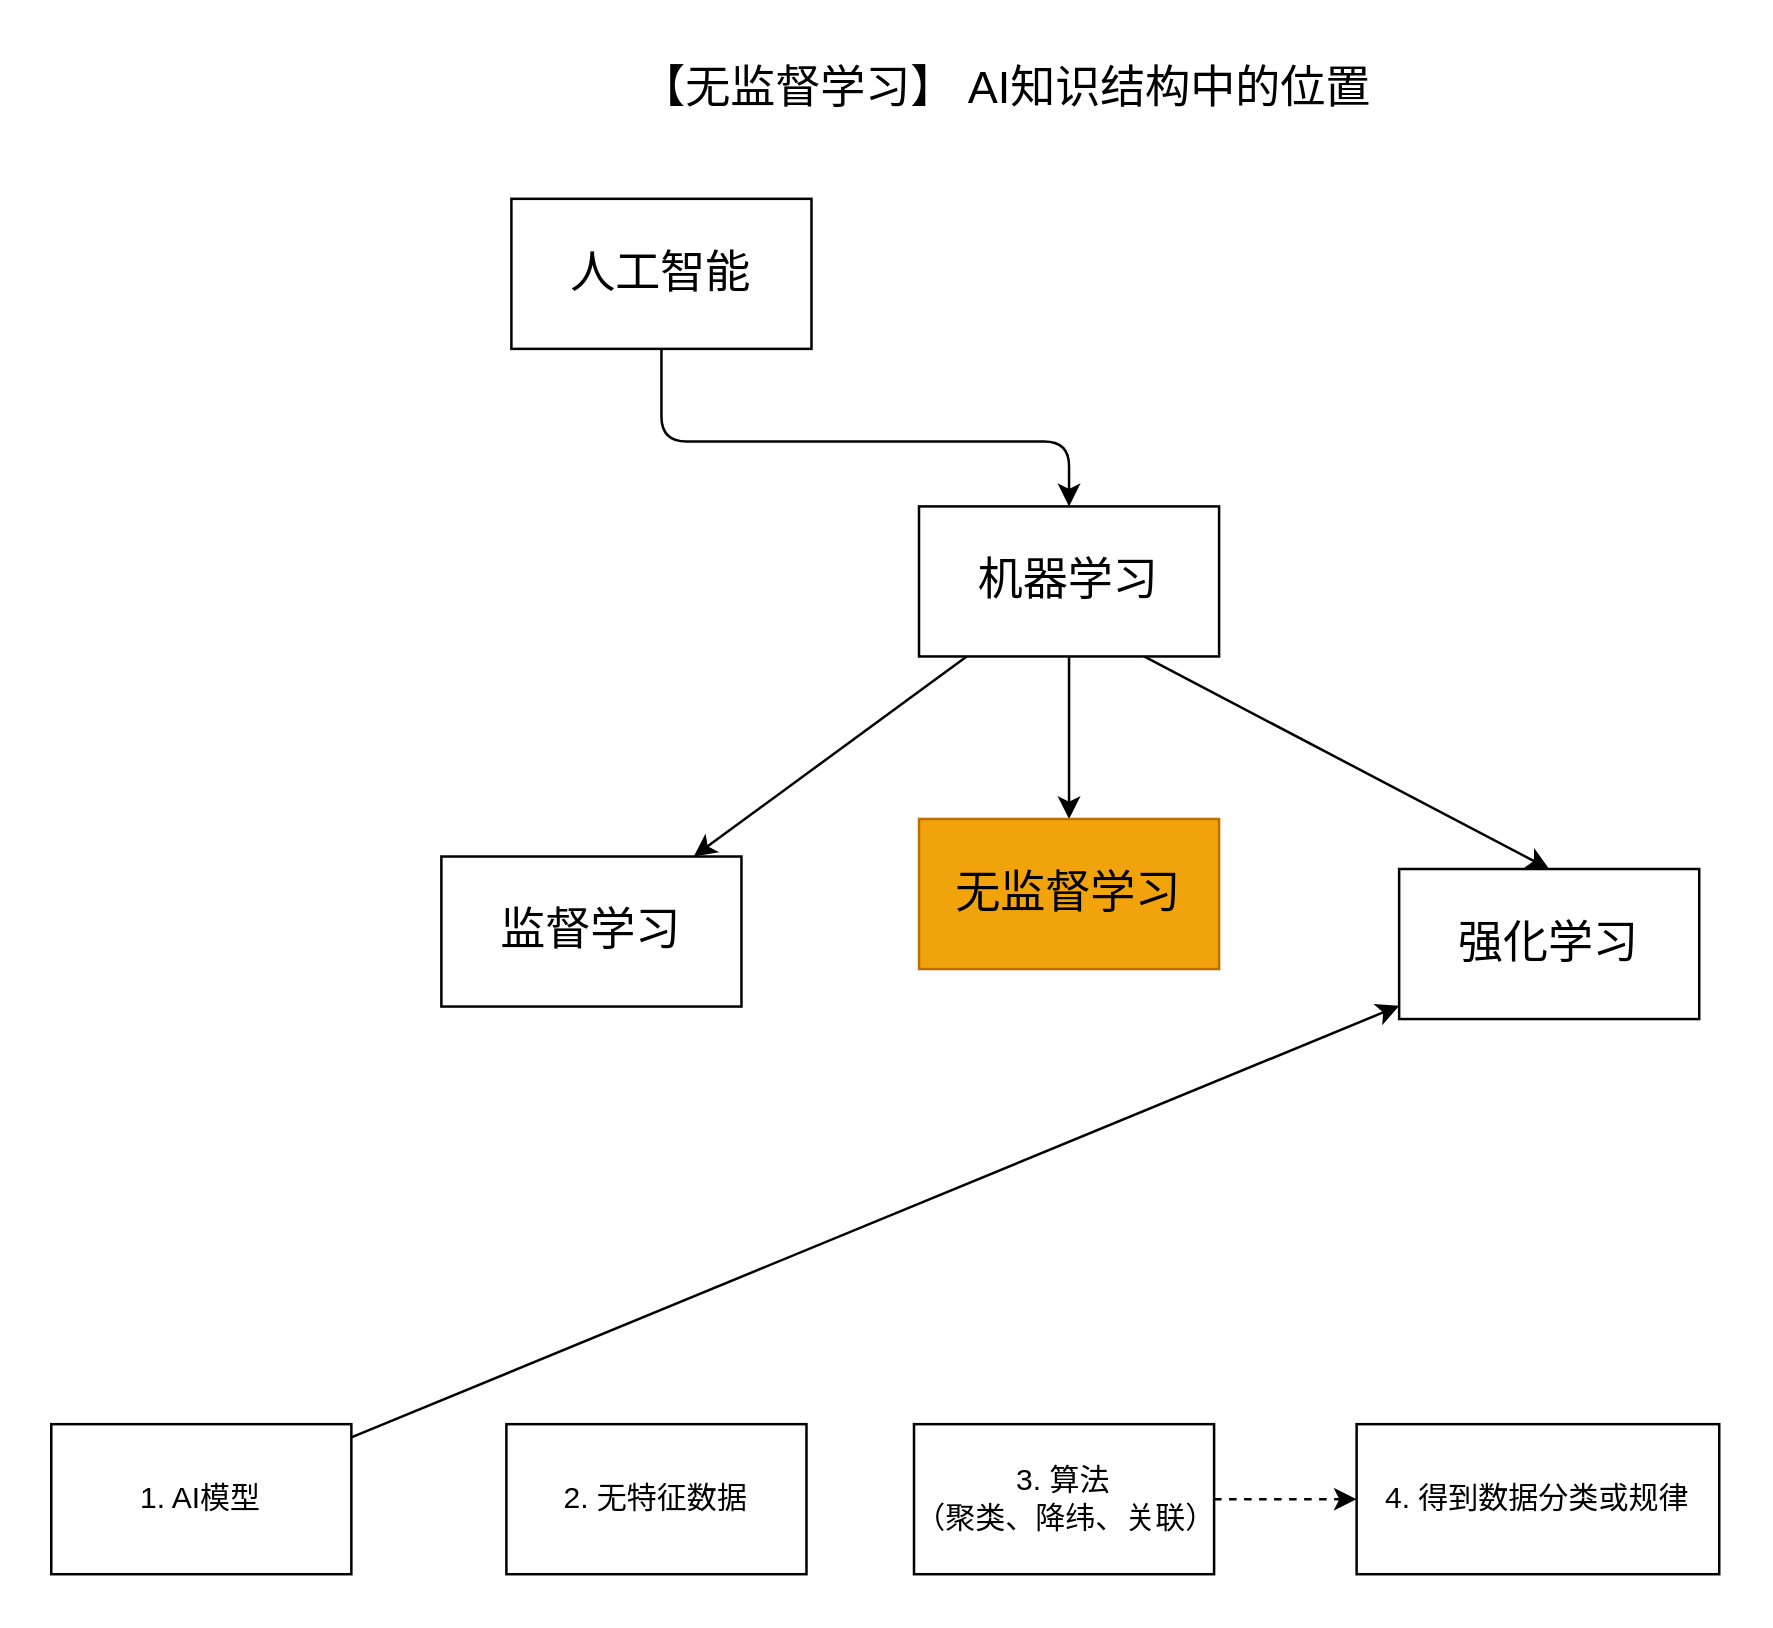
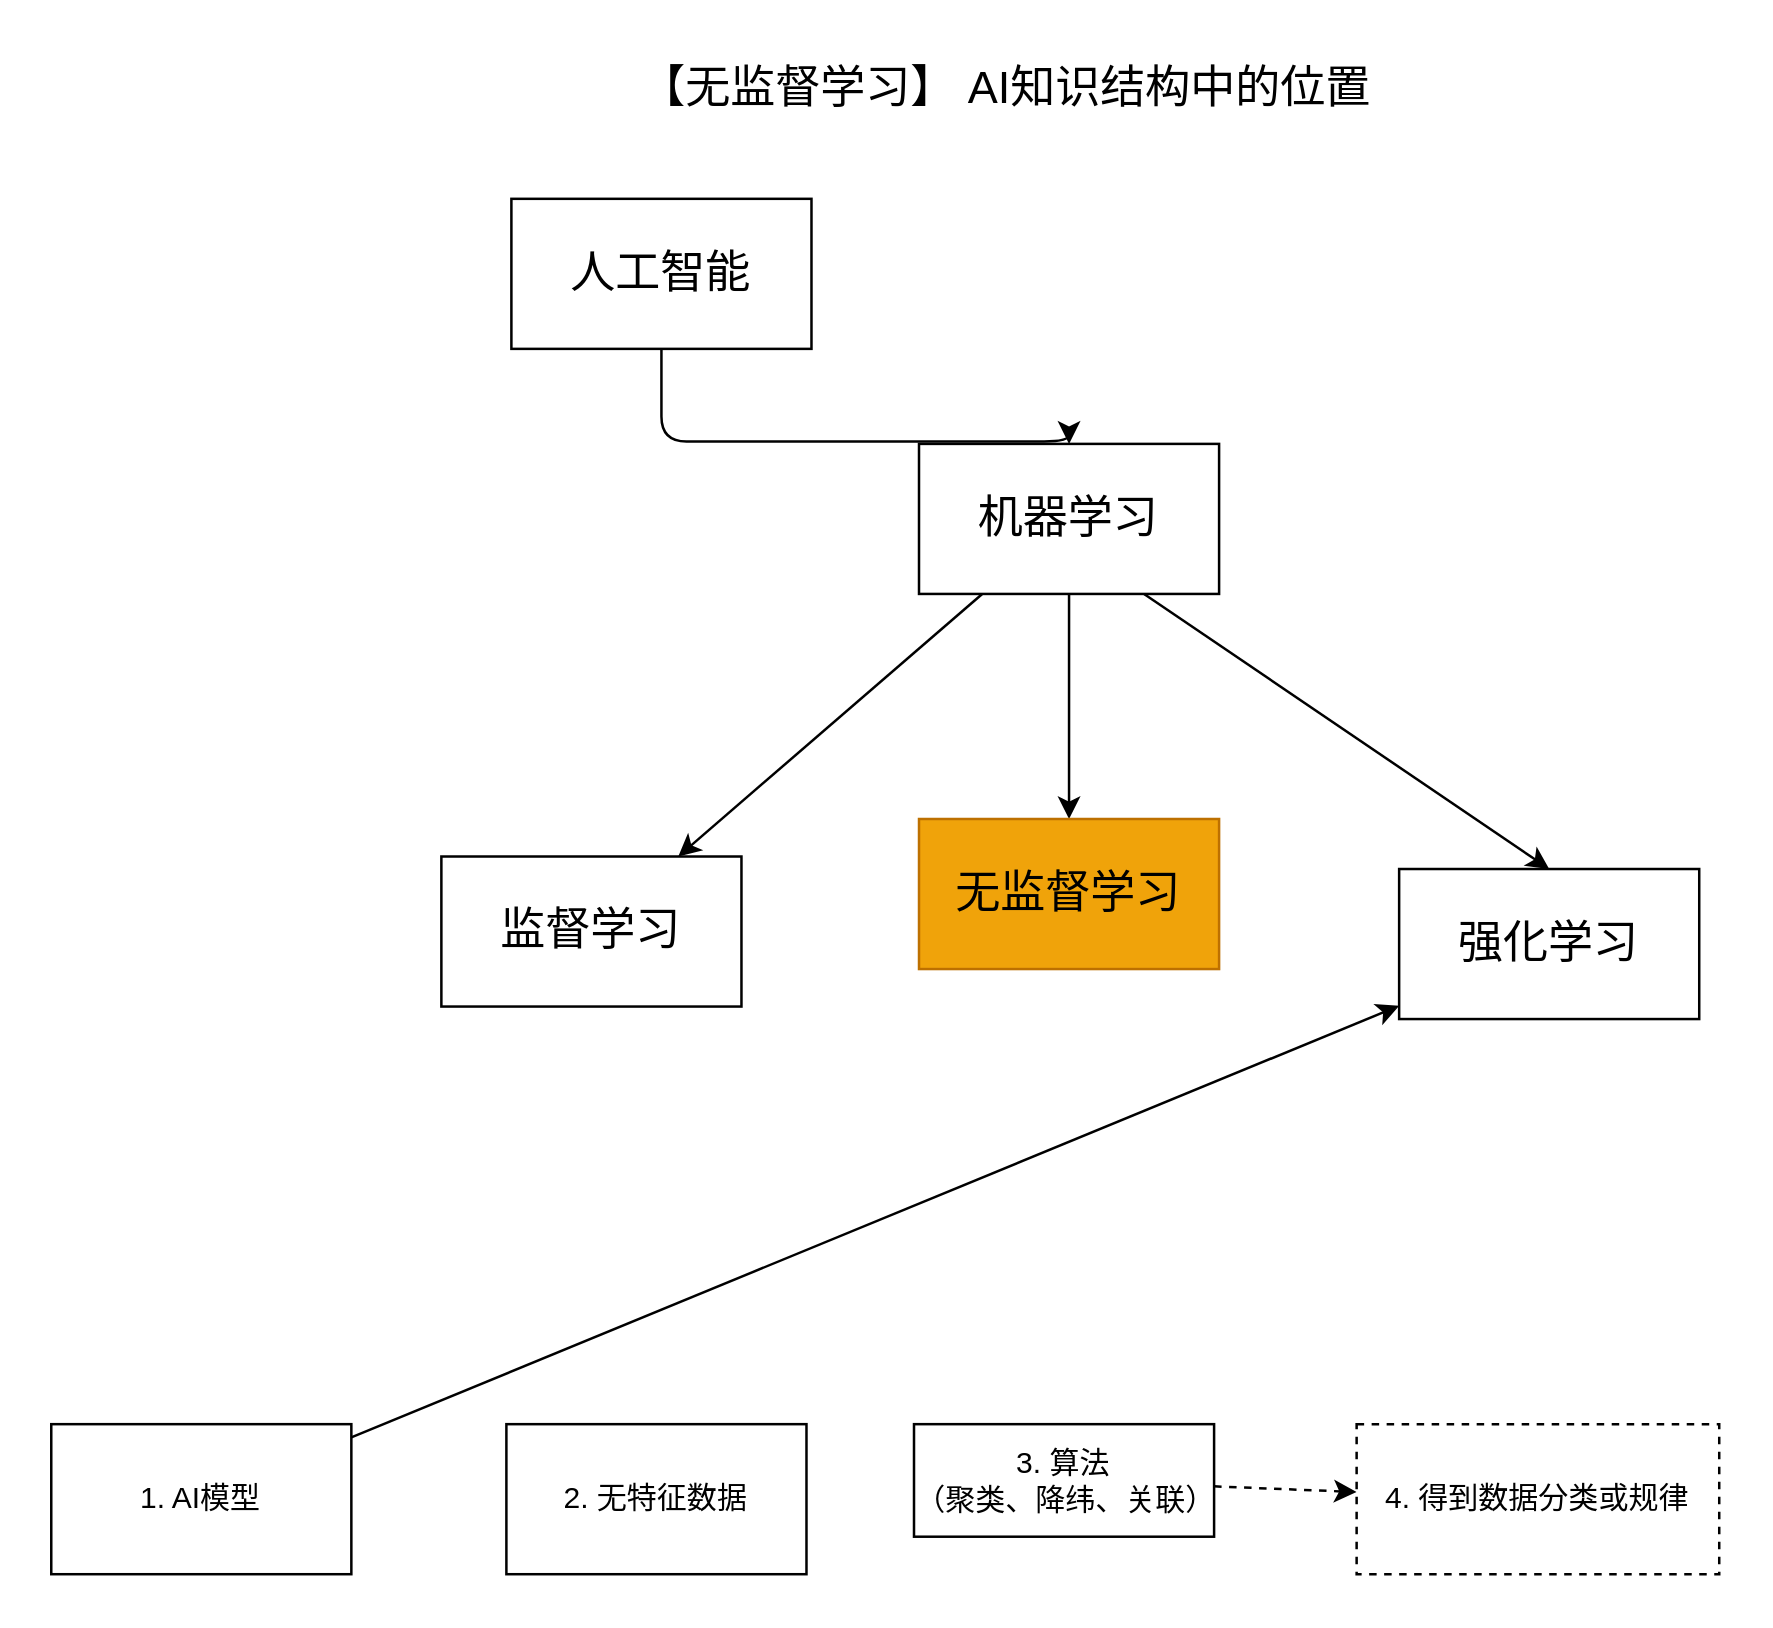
node "机器学习": moved (1069, 581) -> (1069, 519)
node "3. 算法 （聚类、降纬、关联）": size 300x150 -> 300x113
node "4. 得到数据分类或规律": style solid -> dashed
